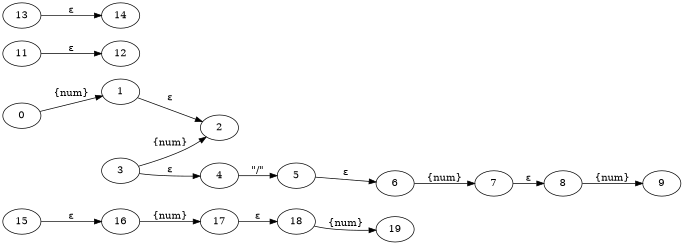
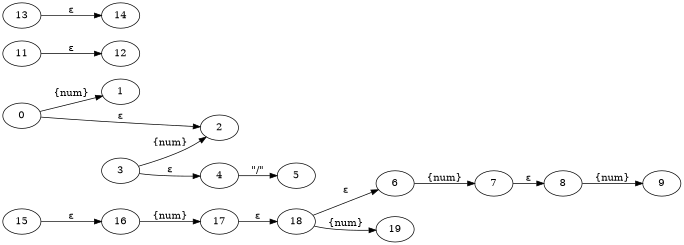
edge "1" -> "2": now "0" -> "2"
edge "5" -> "6": now "18" -> "6"
